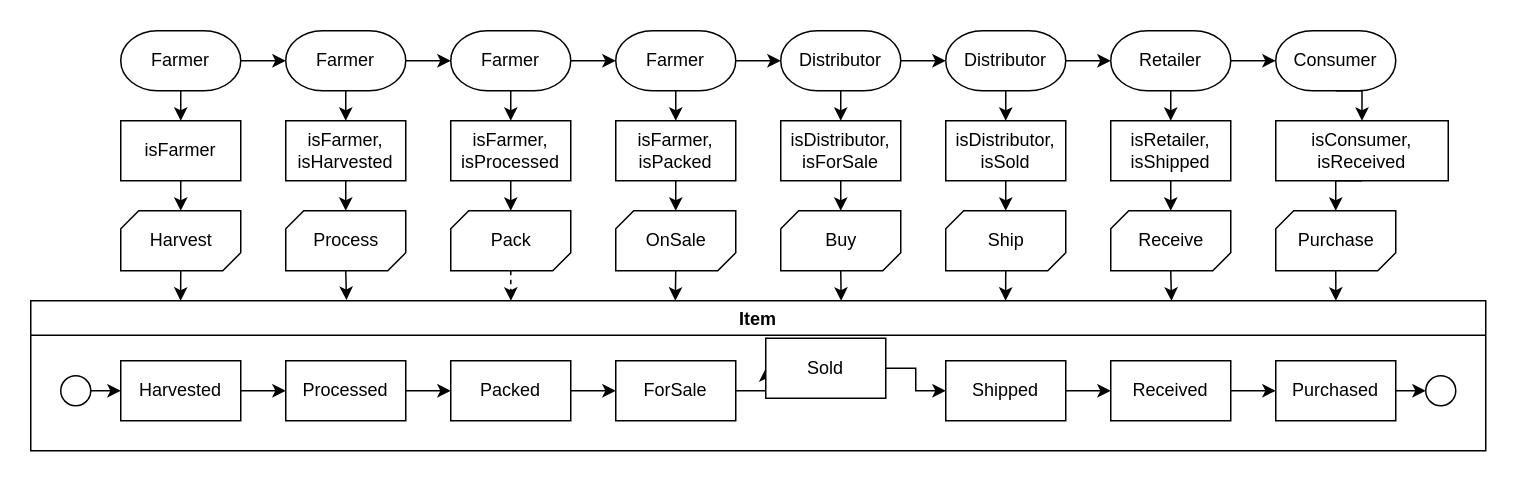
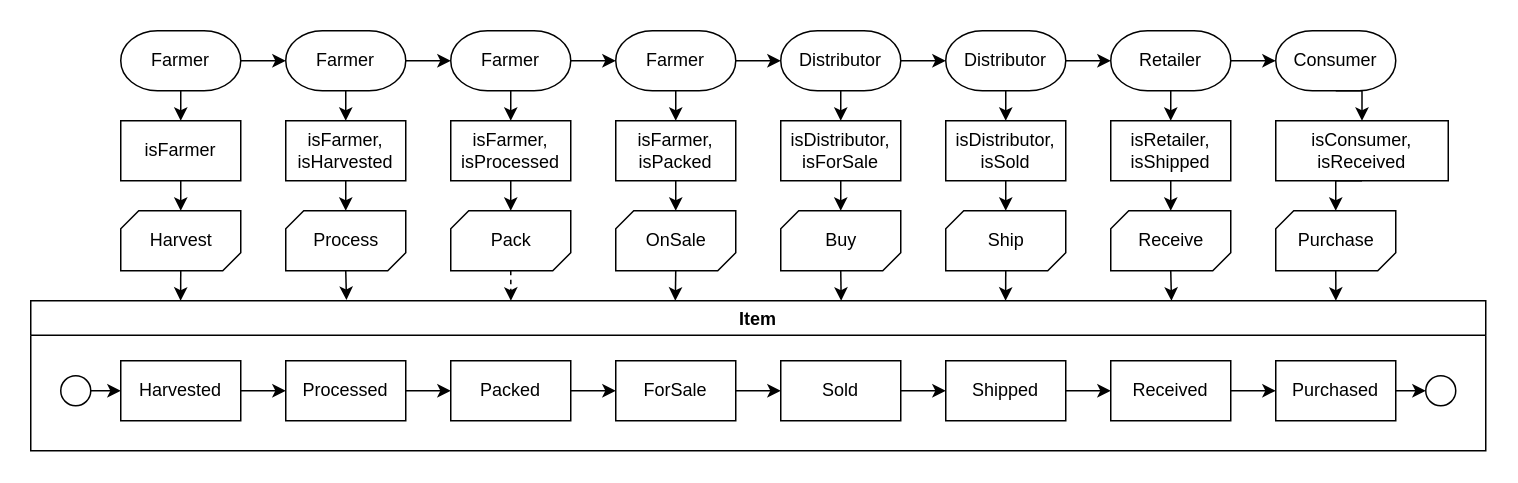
node "Sold": moved (826, 368) -> (841, 391)
